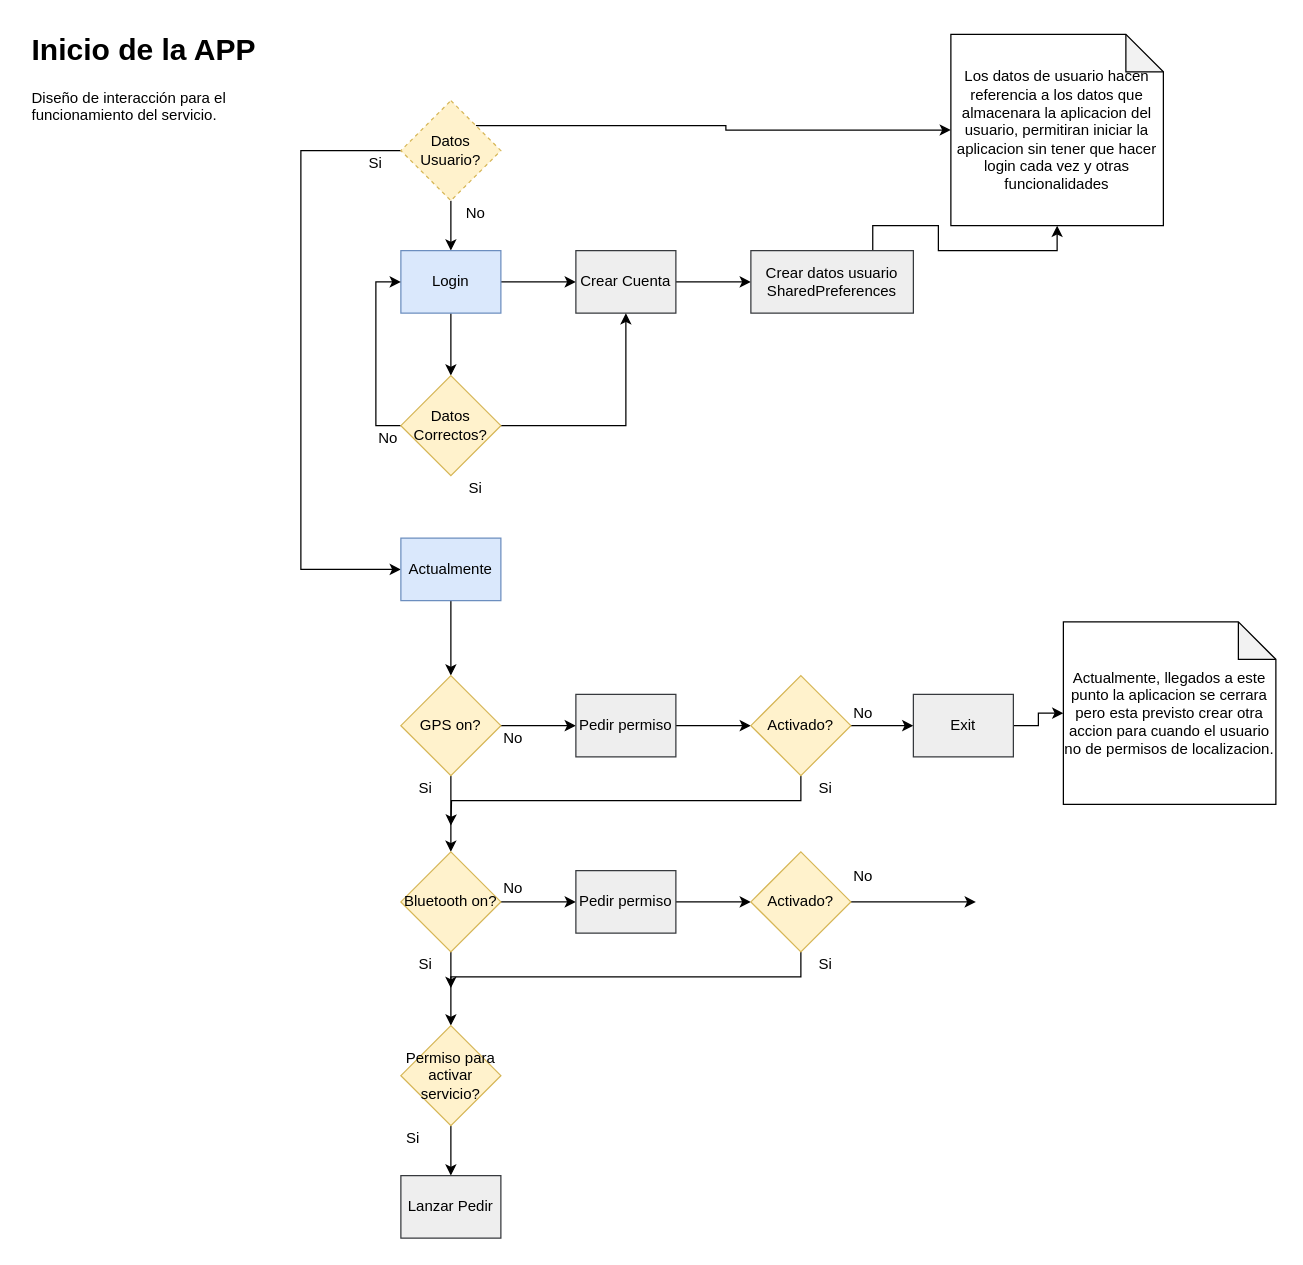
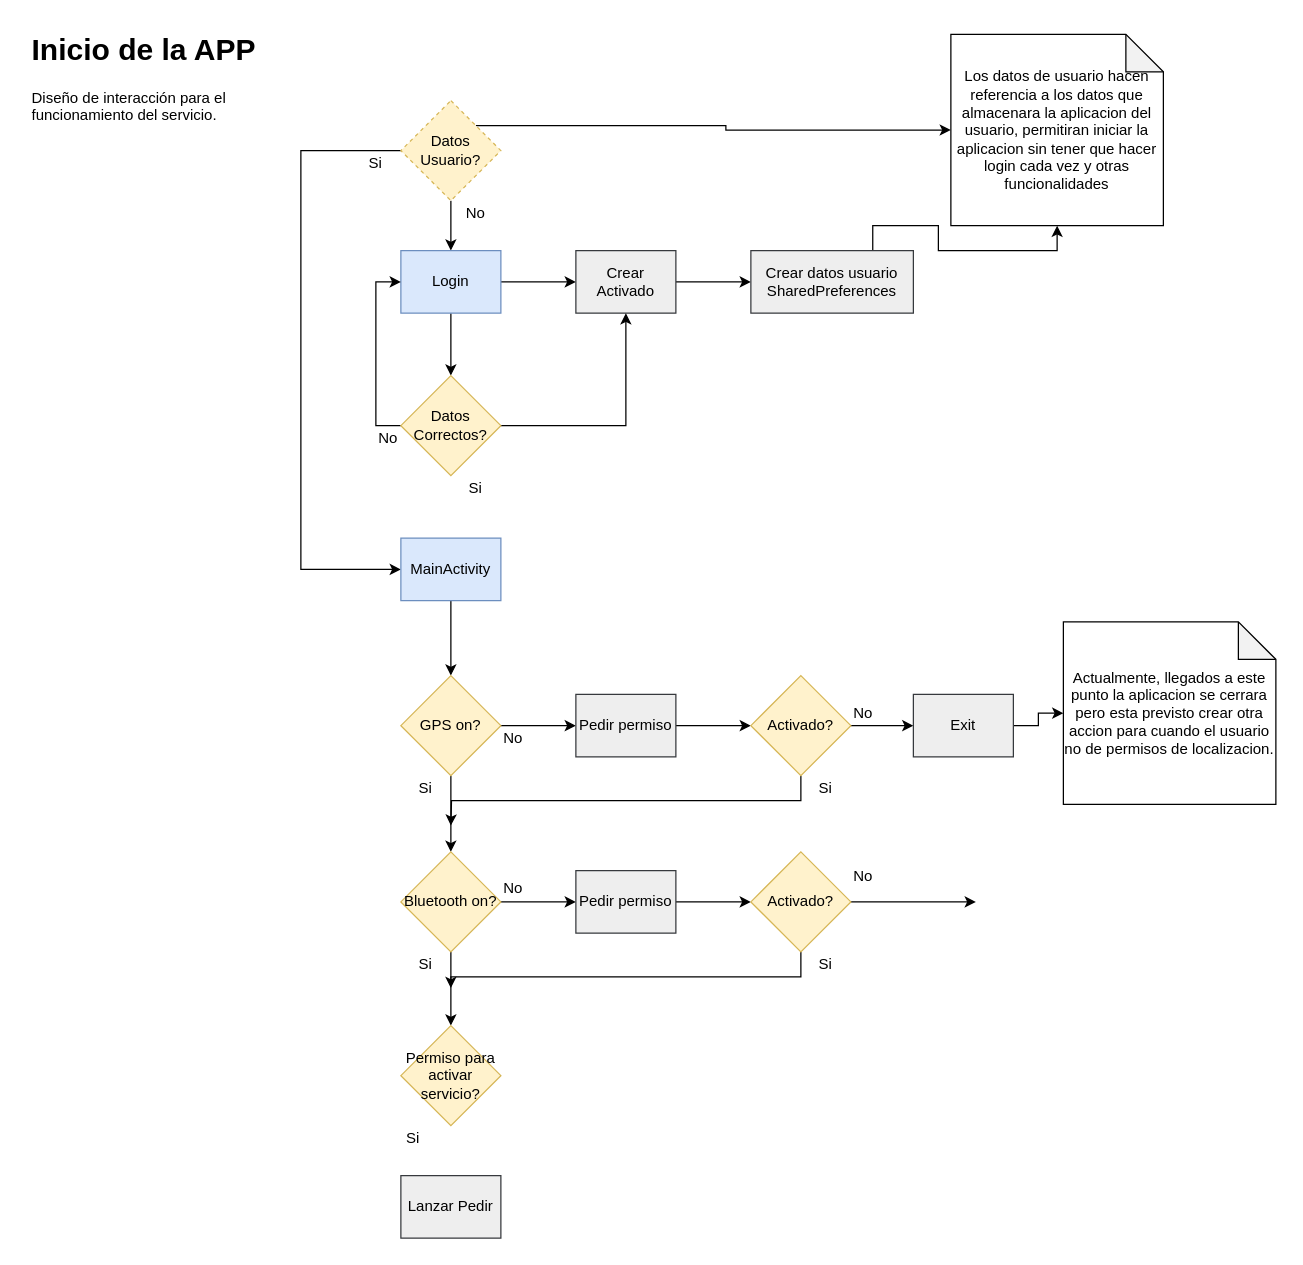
node "Crear Cuenta": label "Crear Cuenta" -> "Crear Activado"
node "Actualmente": label "Actualmente" -> "MainActivity"
edge "Permiso para activar servicio?" -> "Lanzar Pedir": removed
